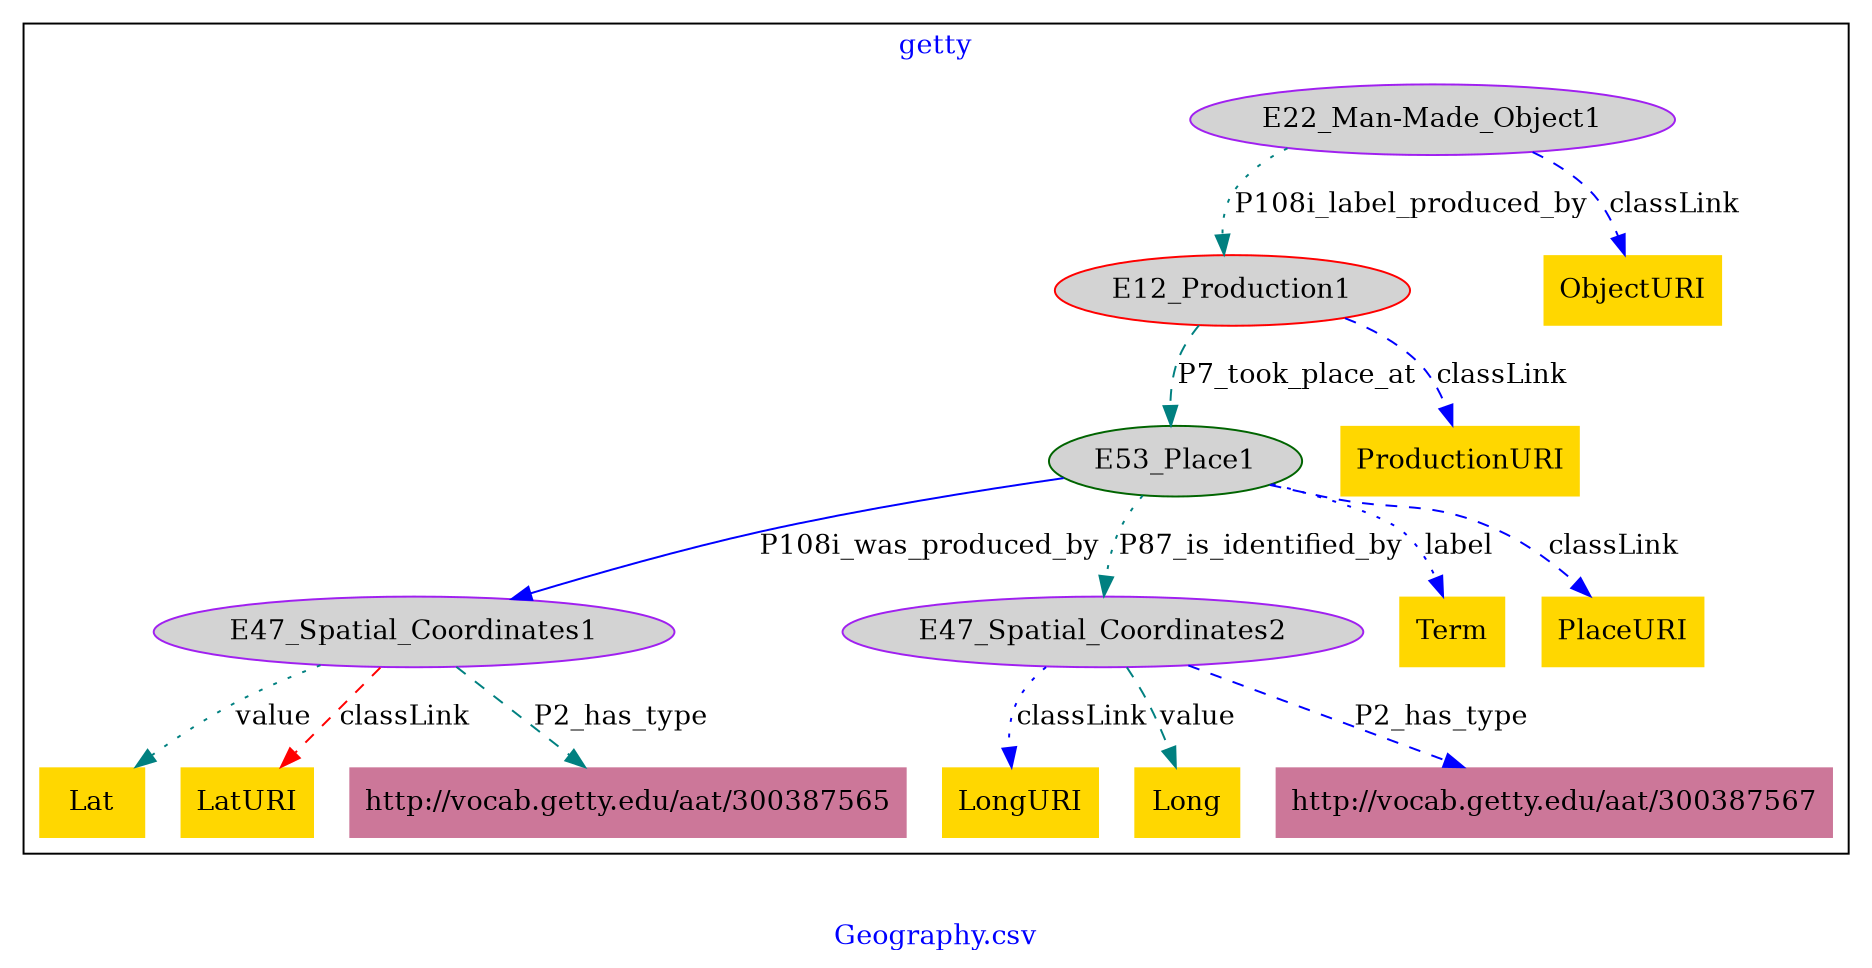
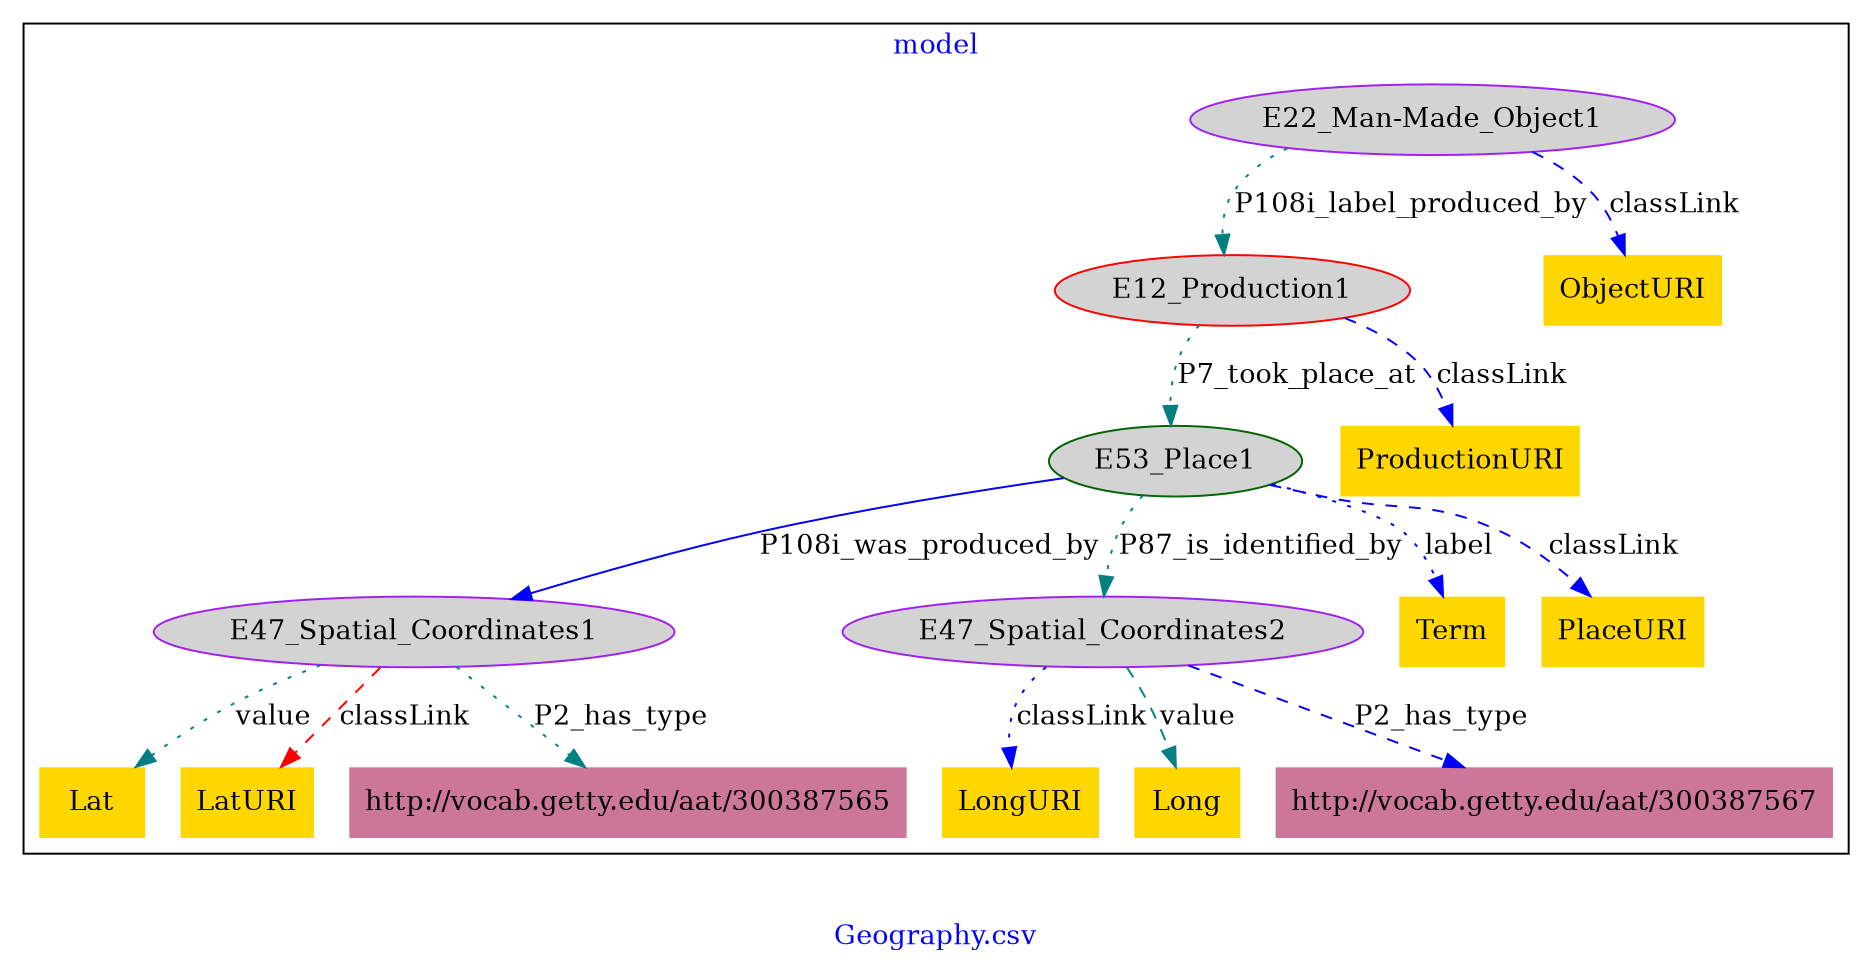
cluster "getty": label "getty" -> "model"
edge "E12_Production1" -> "E53_Place1": style dashed -> dotted
edge "E47_Spatial_Coordinates1" -> "http://vocab.getty.edu/aat/300387565": style dashed -> dotted
